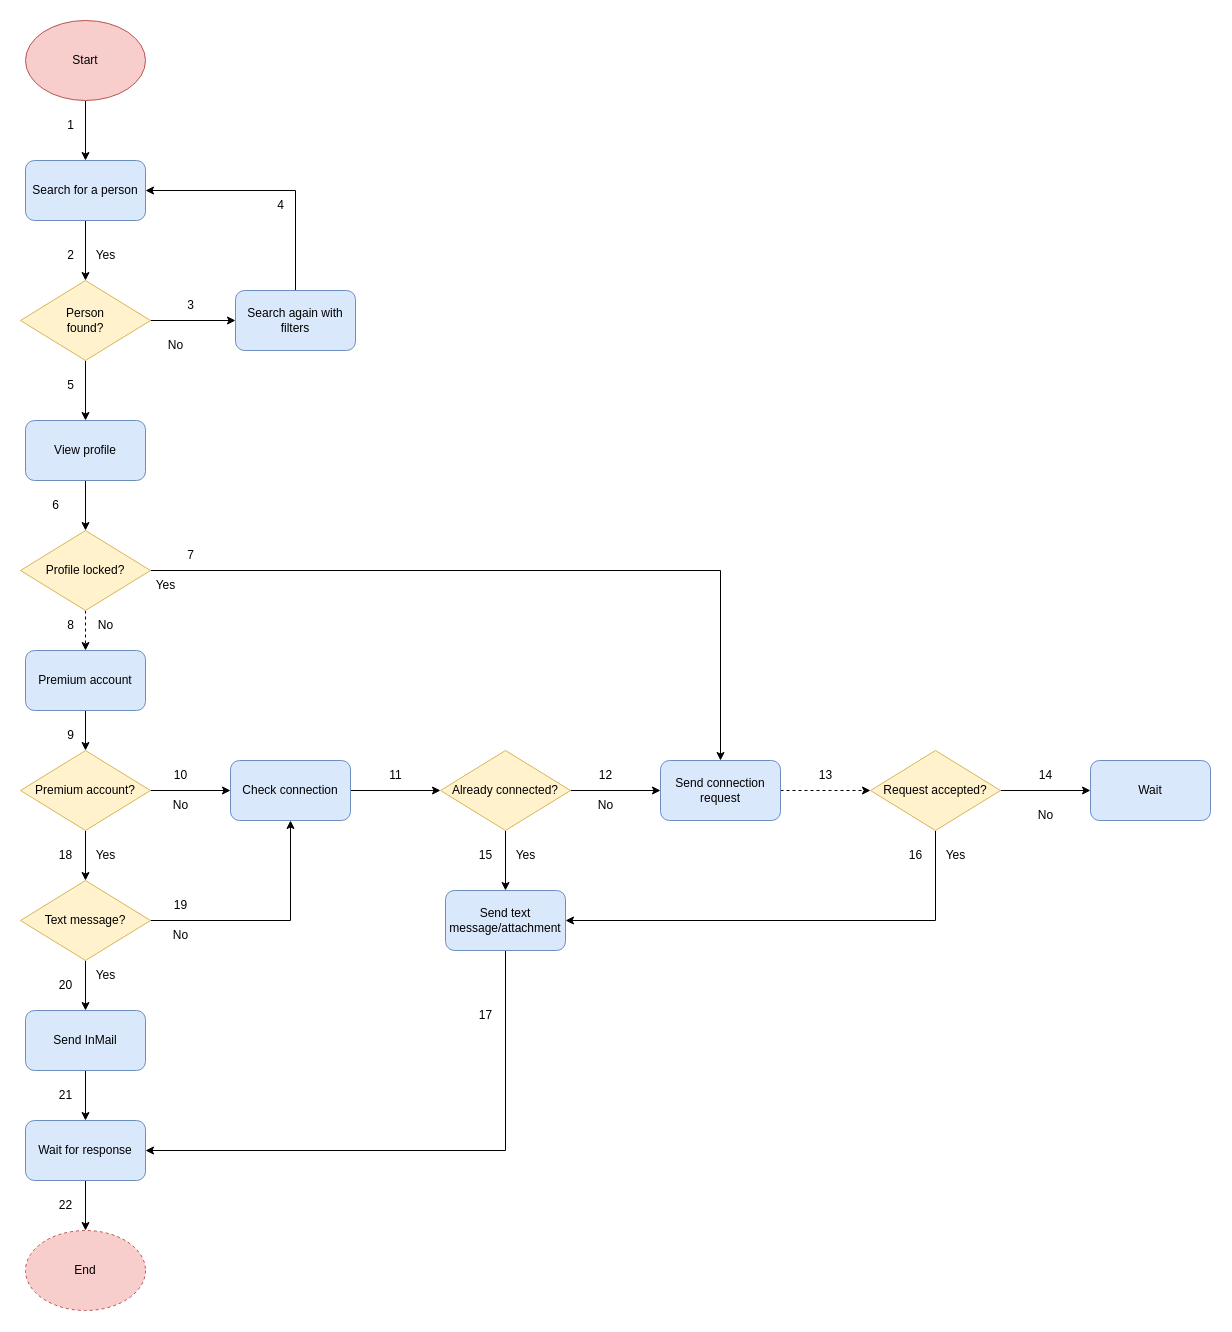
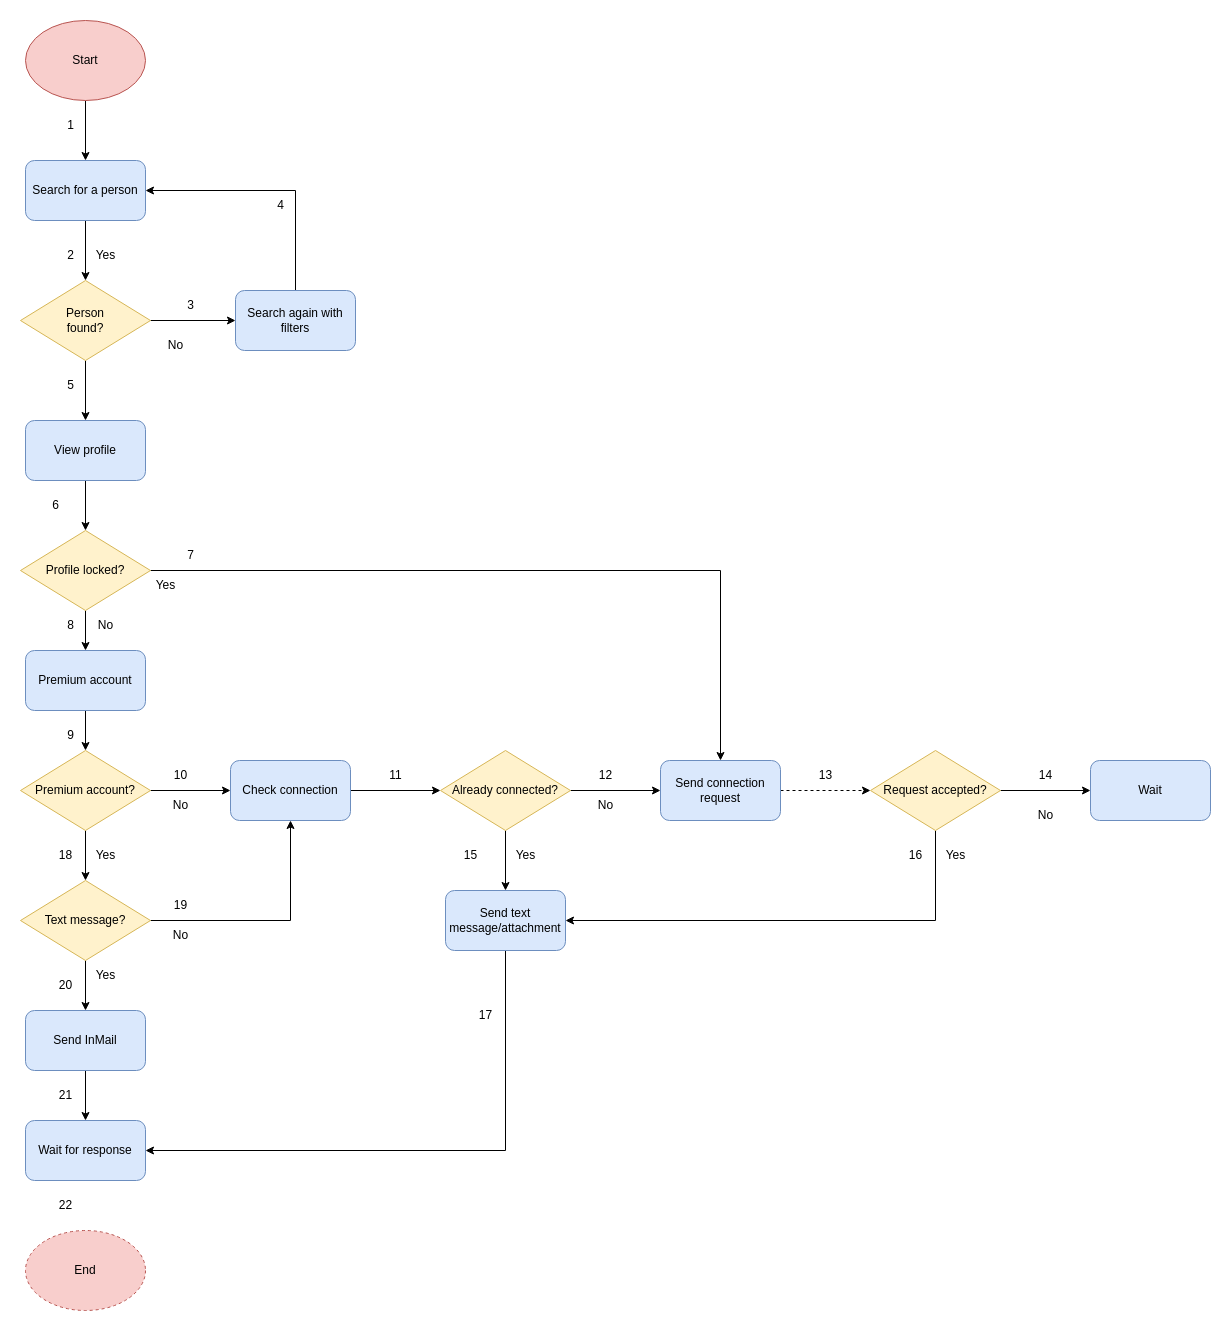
edge "Profile locked?" -> "Premium account": style dashed -> solid
node "15": moved (486, 856) -> (471, 856)
edge "Wait for response" -> "End": removed
